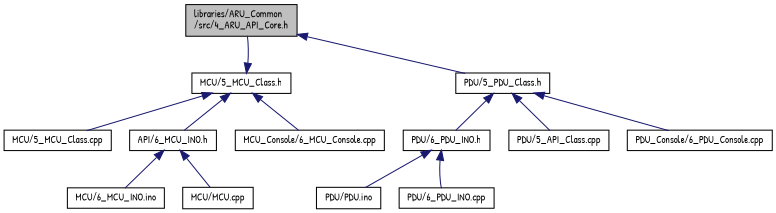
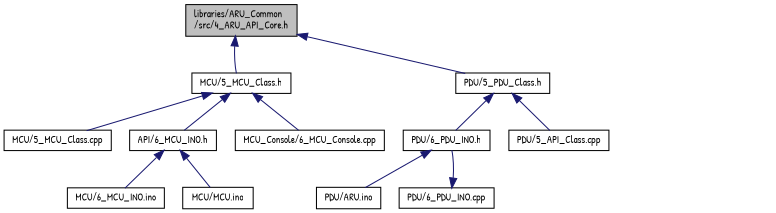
edge "libraries/ARU_Common /src/4_ARU_API_Core.h" -> "MCU/5_MCU_Class.h": reversed
node "PDU_Console/6_PDU_Console.cpp": removed
edge "PDU/6_PDU_INO.cpp" -> "PDU/6_PDU_INO.h": reversed
node "MCU/MCU.cpp": label "MCU/MCU.cpp" -> "MCU/MCU.ino"
node "PDU/PDU.ino": label "PDU/PDU.ino" -> "PDU/ARU.ino"
